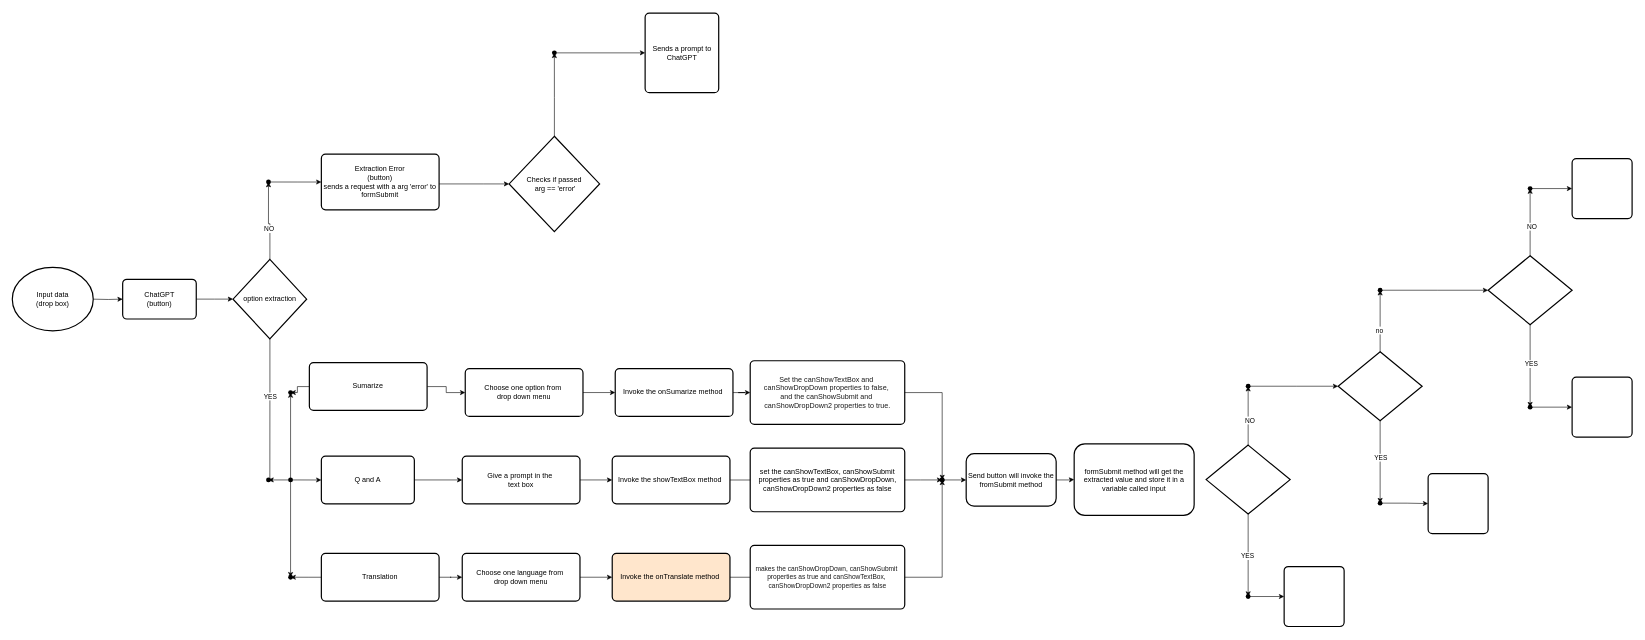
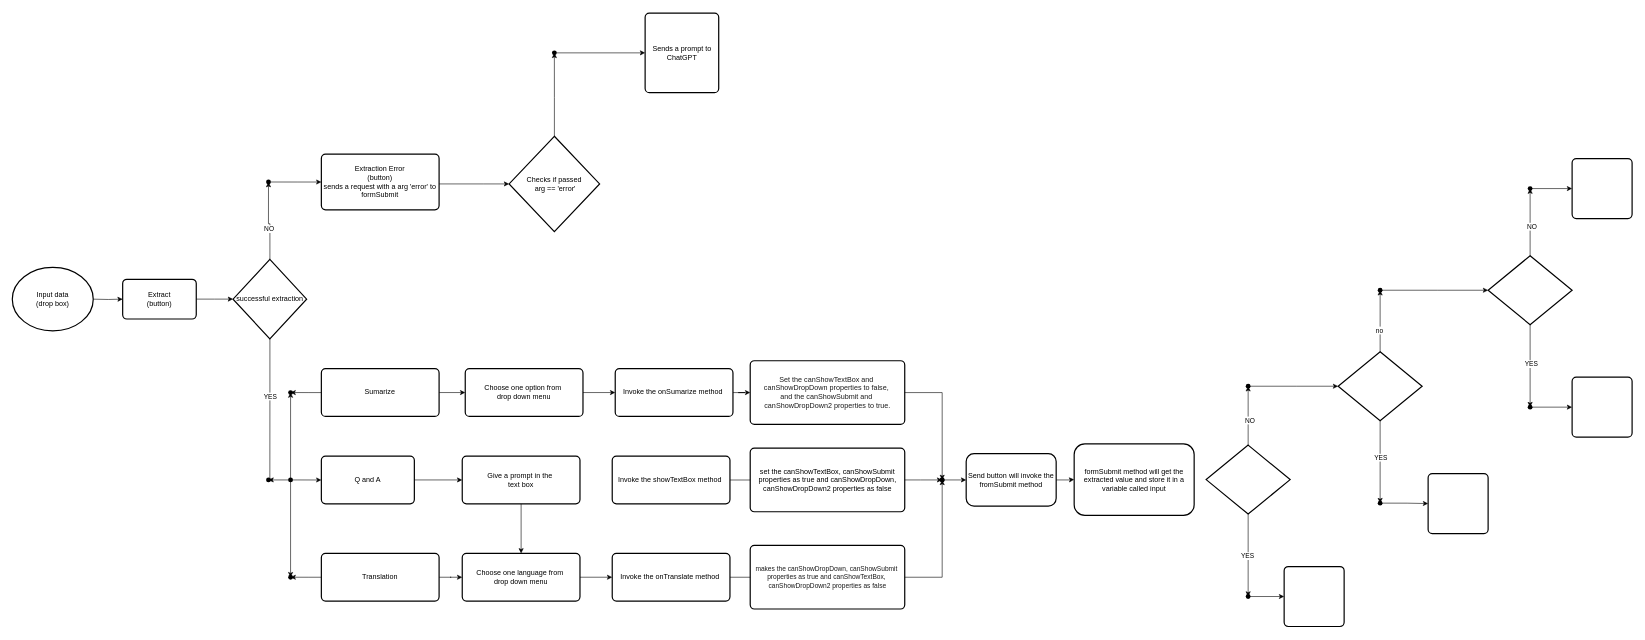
node "ChatGPT (button)": label "ChatGPT (button)" -> "Extract (button)"
node "option extraction": label "option extraction" -> "successful extraction"
node "Sumarize": moved (368, 386) -> (380, 392)
edge "Give a prompt in the text box" -> "Invoke the showTextBox method": now "Give a prompt in the text box" -> "Choose one language from drop down menu"
node "Invoke the onTranslate method": fillcolor #ffe6cc -> #ffffff
